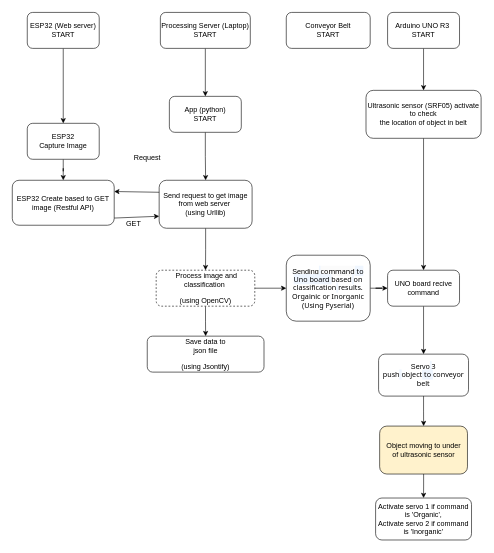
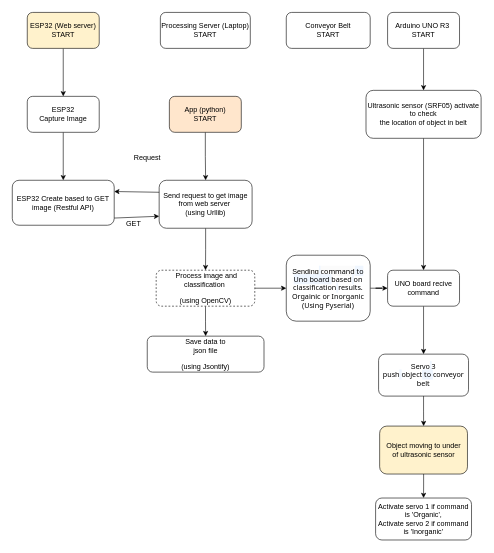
node "ESP32 (Web server) START": fillcolor #ffffff -> #fff2cc
edge "Processing Server (Laptop) START" -> "App (python) START": removed
node "App (python) START": fillcolor #ffffff -> #ffe6cc
node "ESP32 Capture Image": moved (63, 141) -> (63, 114)
